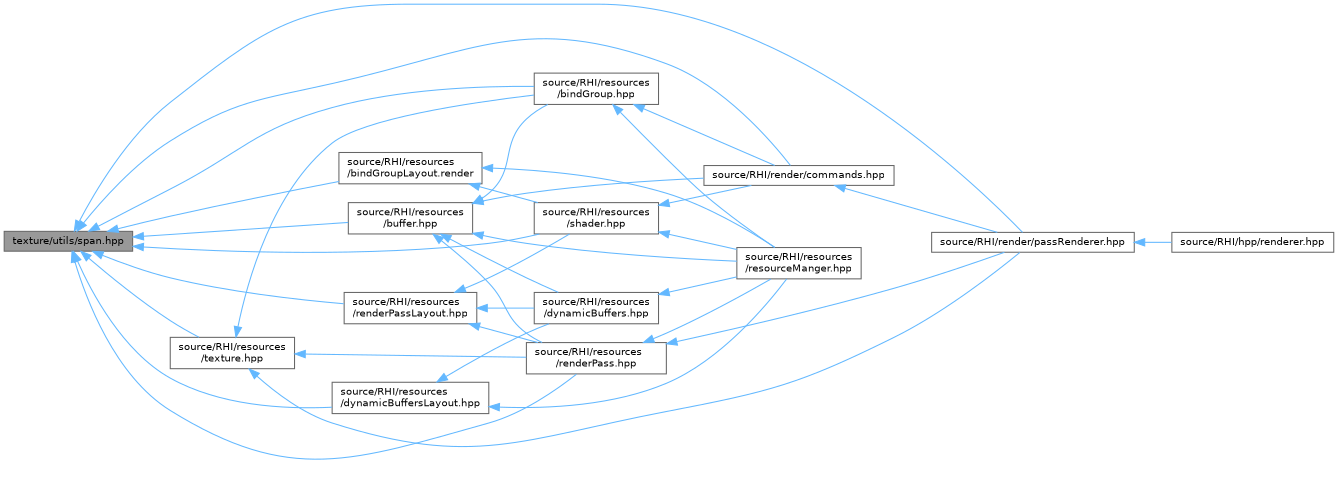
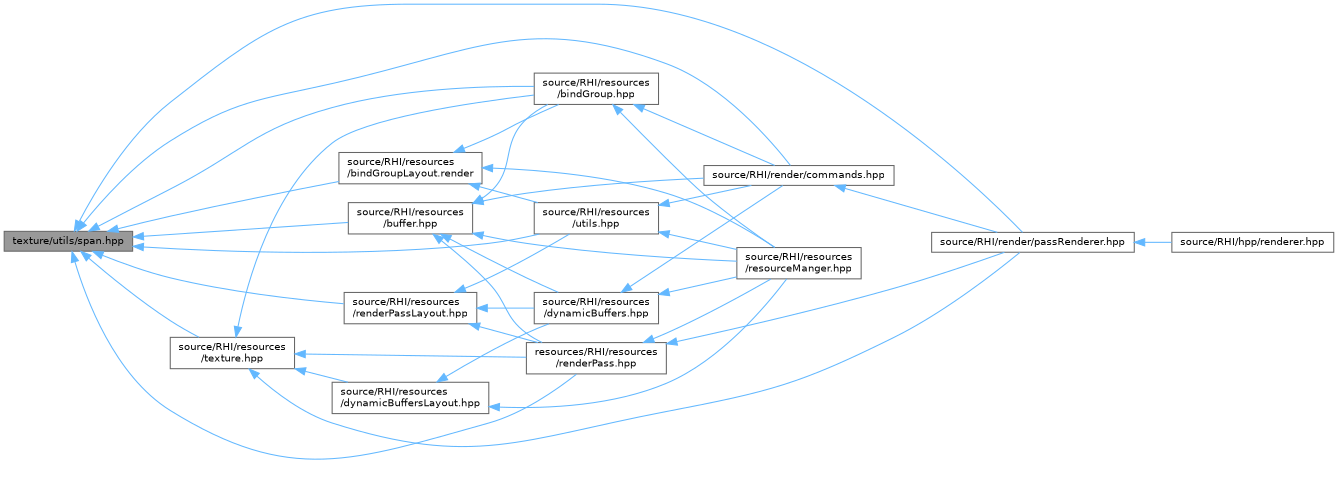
edge "source/RHI/resources /bindGroup.hpp" -> "source/RHI/resources /bindGroupLayout.render": added
node "source/RHI/resources /shader.hpp": label "source/RHI/resources /shader.hpp" -> "source/RHI/resources /utils.hpp"
edge "source/RHI/render/commands.hpp" -> "source/RHI/resources /dynamicBuffers.hpp": added
node "source/RHI/resources /renderPass.hpp": label "source/RHI/resources /renderPass.hpp" -> "resources/RHI/resources /renderPass.hpp"
edge "source/RHI/resources /dynamicBuffersLayout.hpp" -> "texture/utils/span.hpp": now "source/RHI/resources /dynamicBuffersLayout.hpp" -> "source/RHI/resources /texture.hpp"
